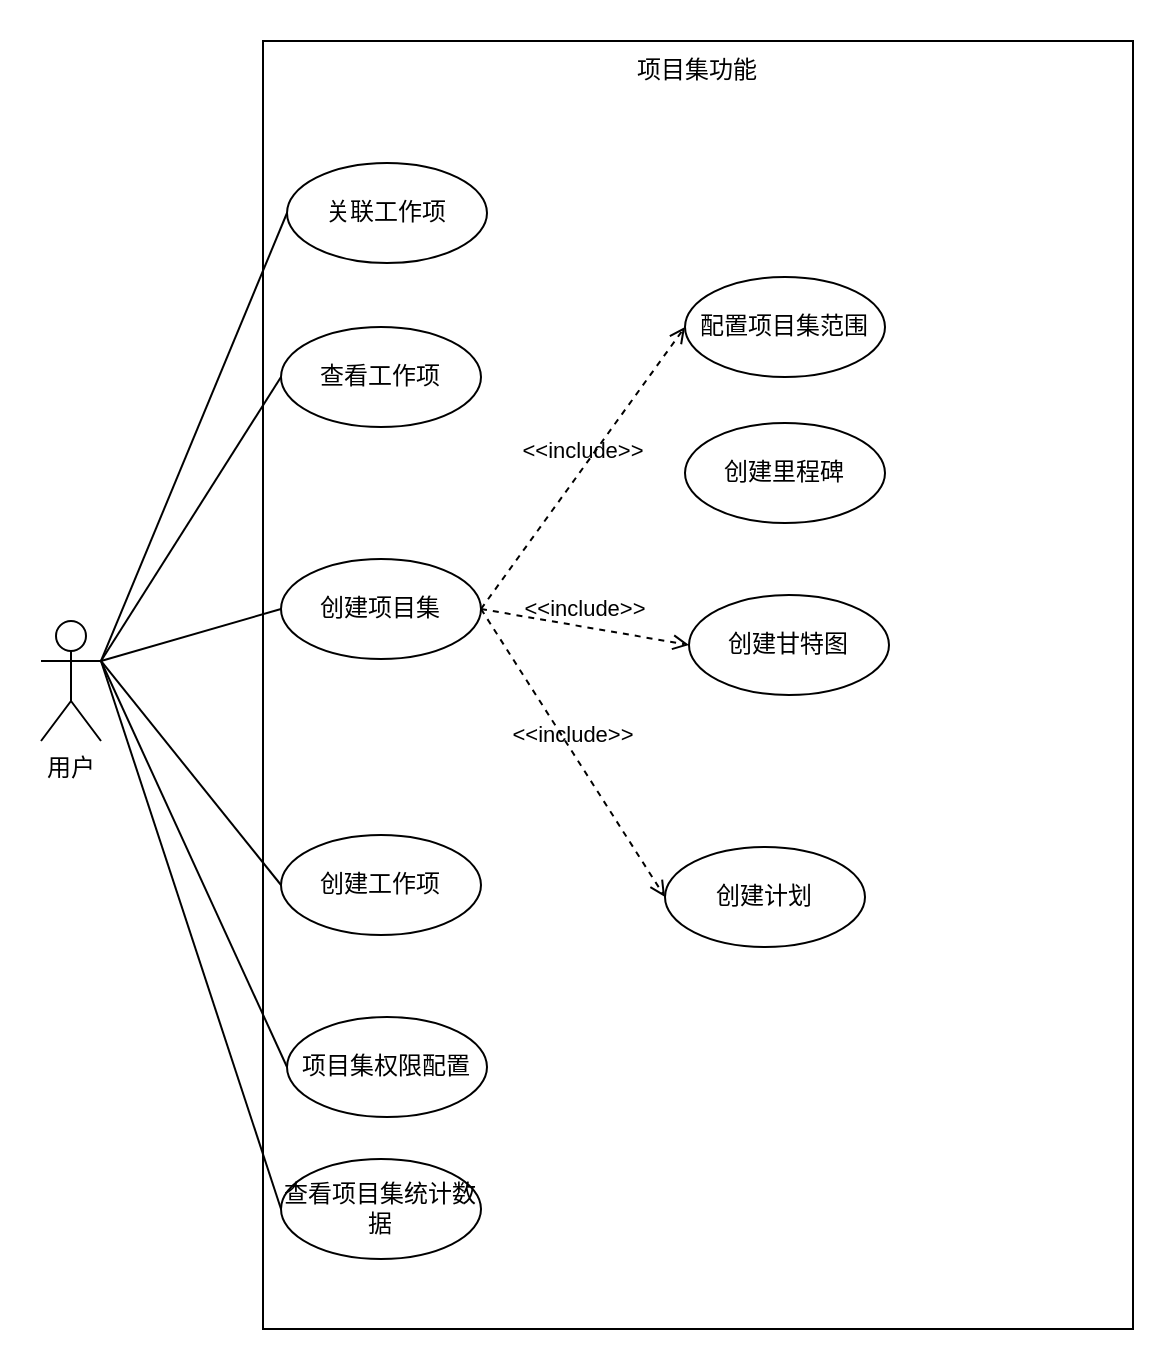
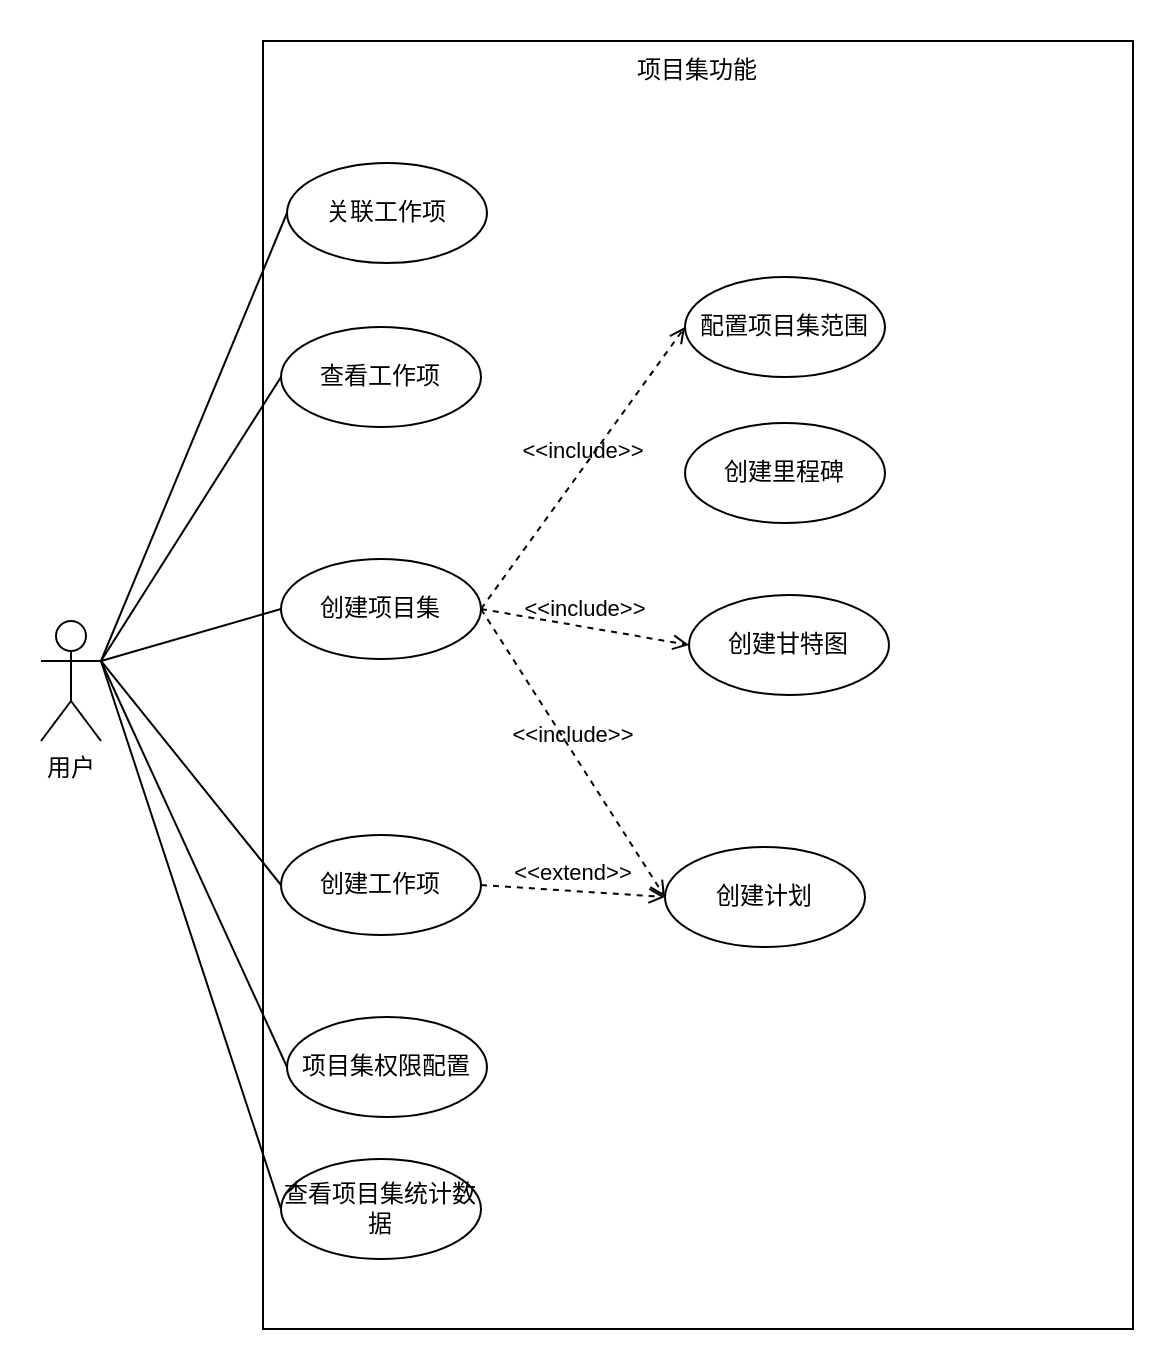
edge "创建工作项" -> "创建计划": added, label "<<extend>>"
